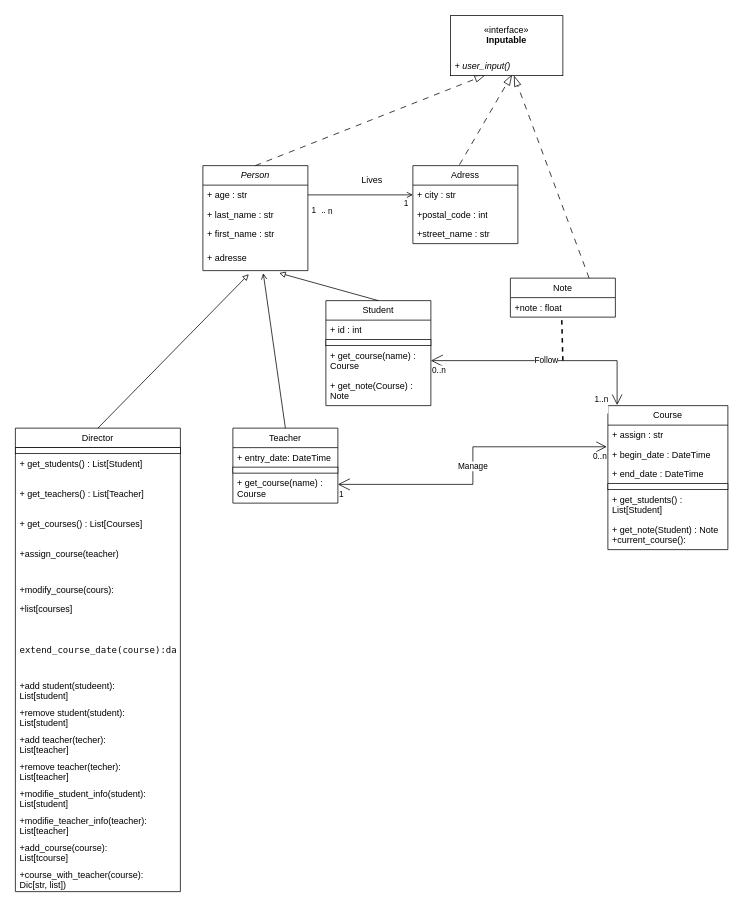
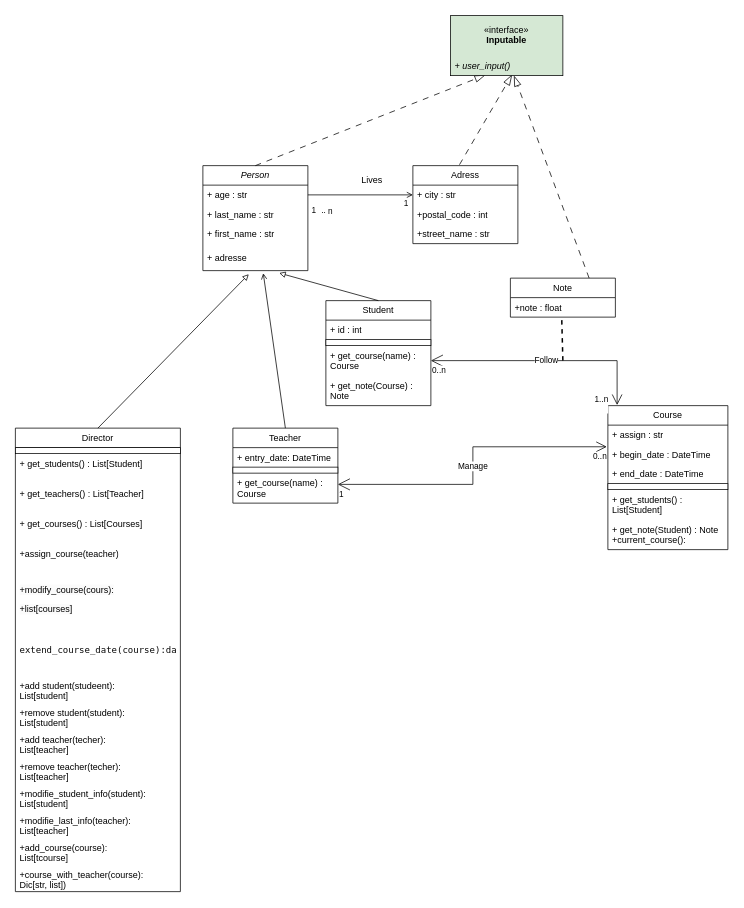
node "«interface» Inputable": fillcolor #ffffff -> #d5e8d4
node "+modifie_teacher_info(teacher): List[teacher]": label "+modifie_teacher_info(teacher): List[teacher]" -> "+modifie_last_info(teacher): List[teacher]"
